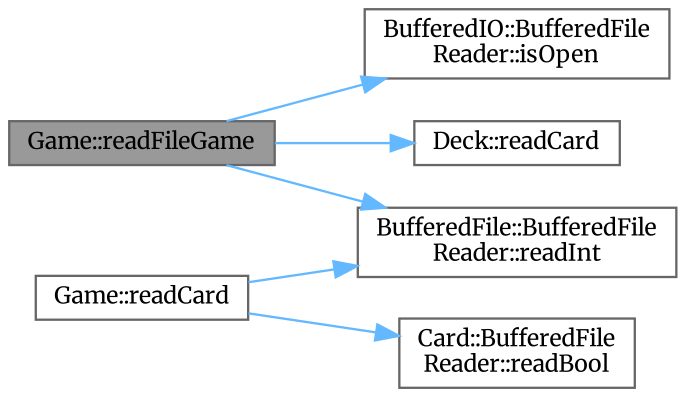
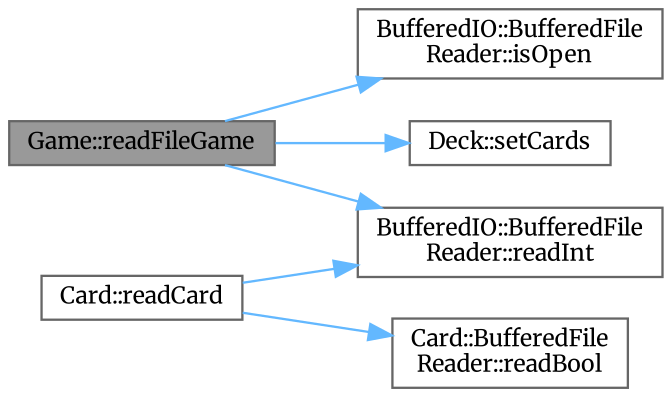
node "Deck::readCard": label "Deck::readCard" -> "Deck::setCards"
node "BufferedFile::BufferedFile Reader::readInt": label "BufferedFile::BufferedFile Reader::readInt" -> "BufferedIO::BufferedFile Reader::readInt"
node "Game::readCard": label "Game::readCard" -> "Card::readCard"
